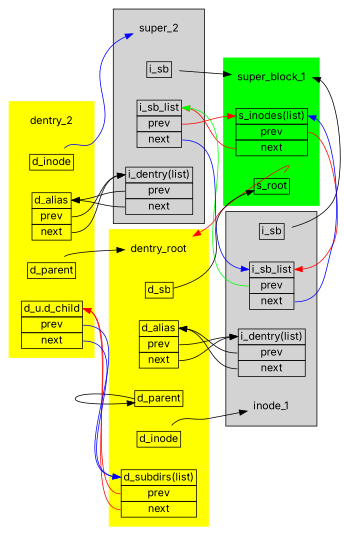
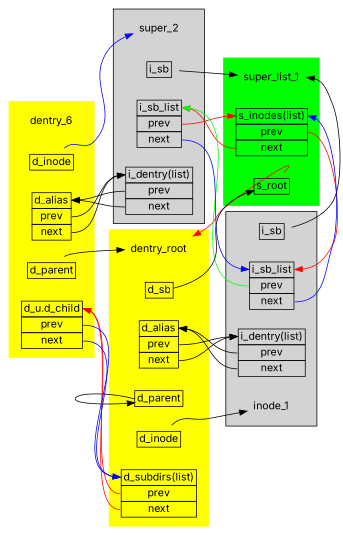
node "super_block_1": label "super_block_1" -> "super_list_1"
node "dentry_2": label "dentry_2" -> "dentry_6"
